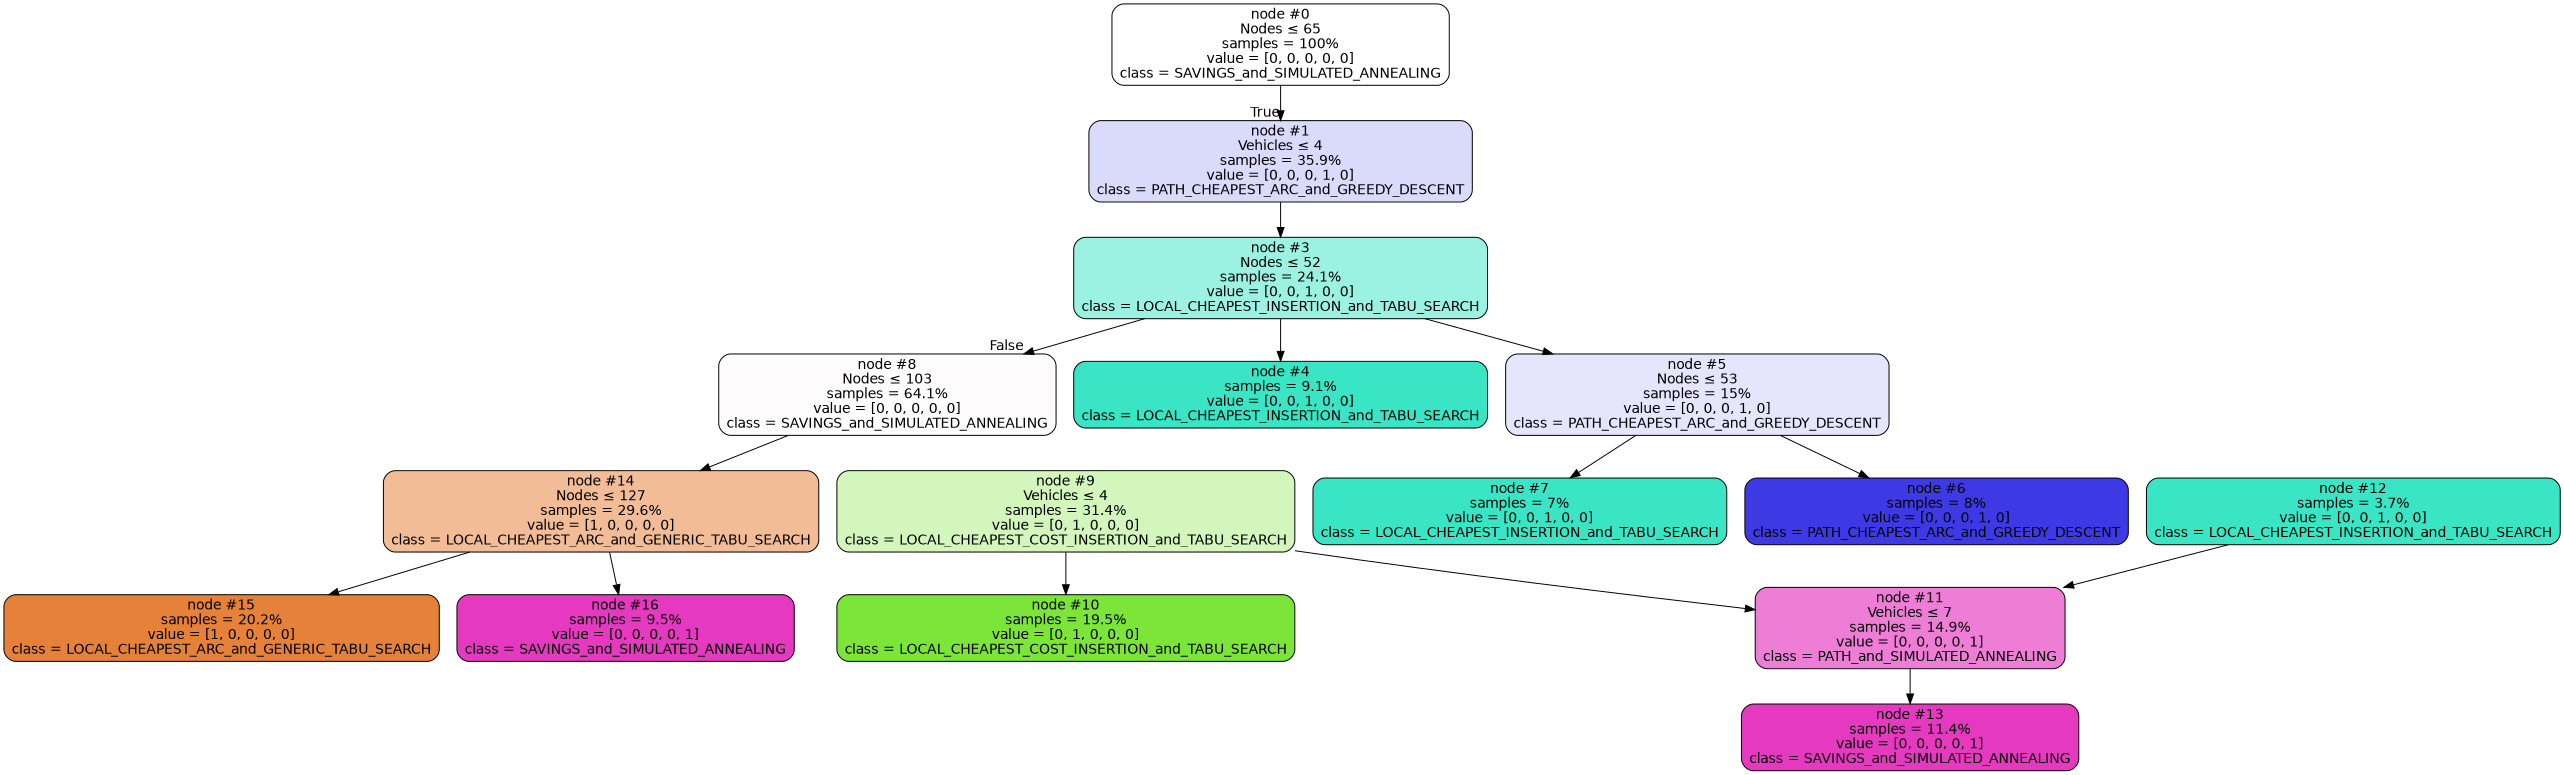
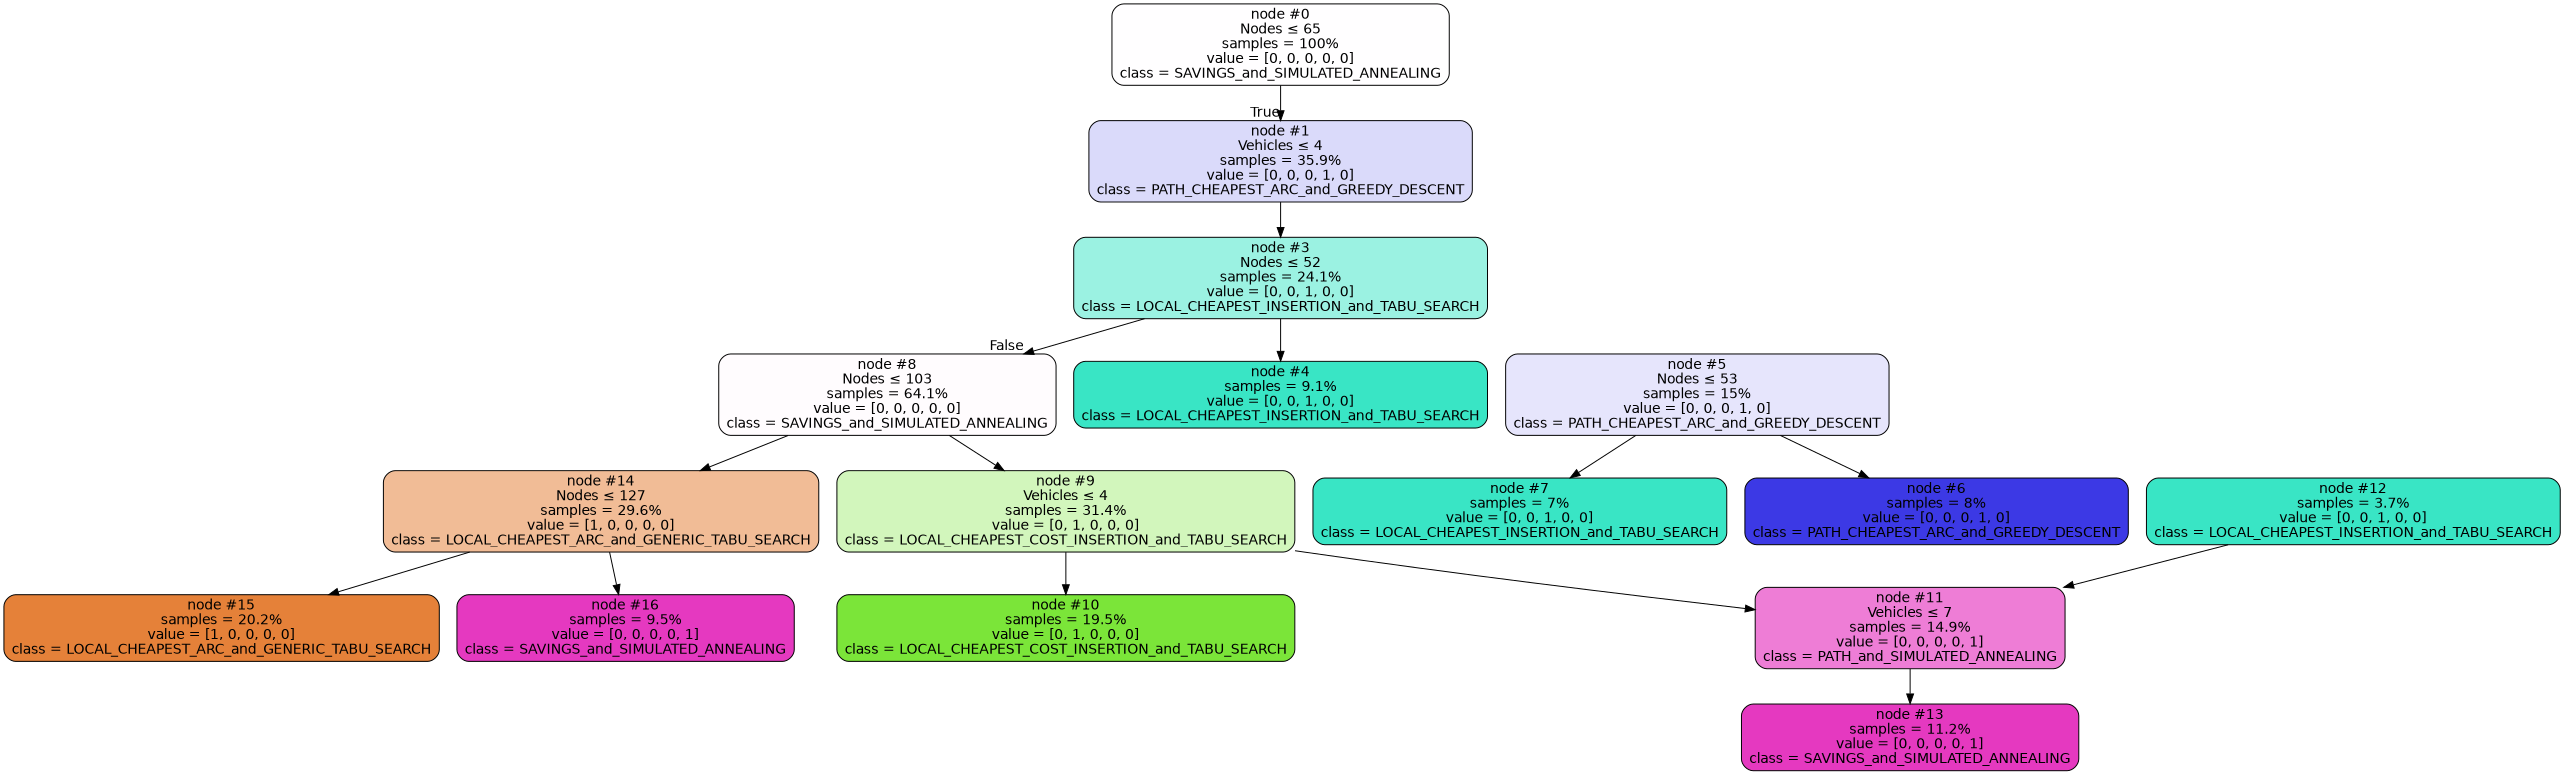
edge "node #3" -> "node #5": removed
edge "node #8" -> "node #9": added
node "node #13": text "samples = 11.4%" -> "samples = 11.2%"
